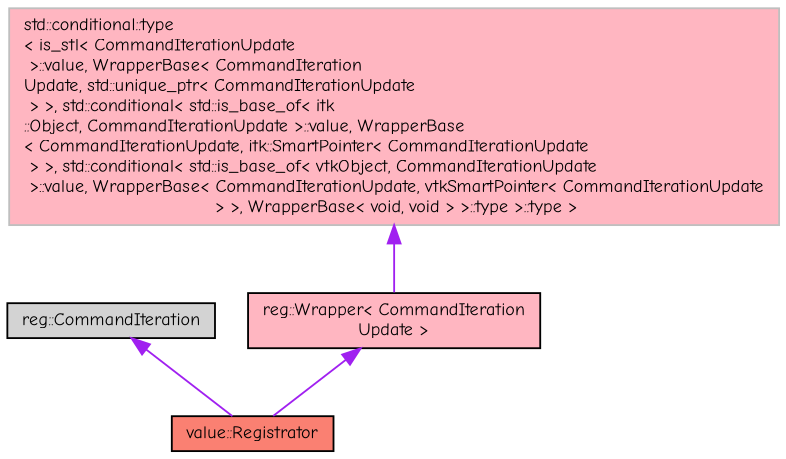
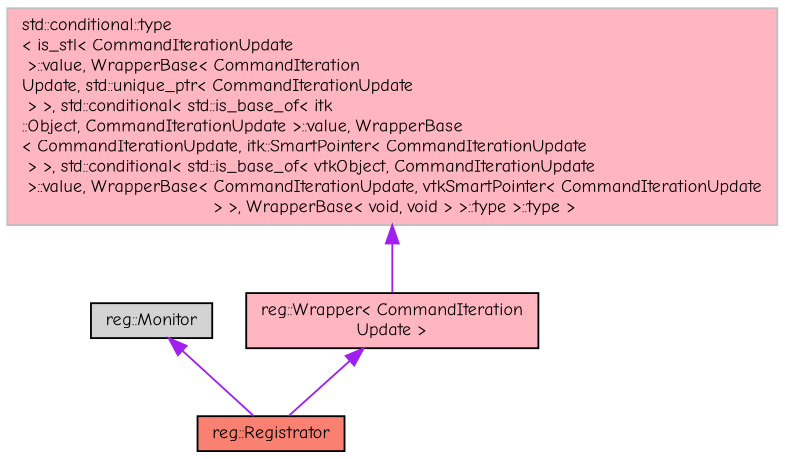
node "reg::CommandIteration": label "reg::CommandIteration" -> "reg::Monitor"
node "value::Registrator": label "value::Registrator" -> "reg::Registrator"
